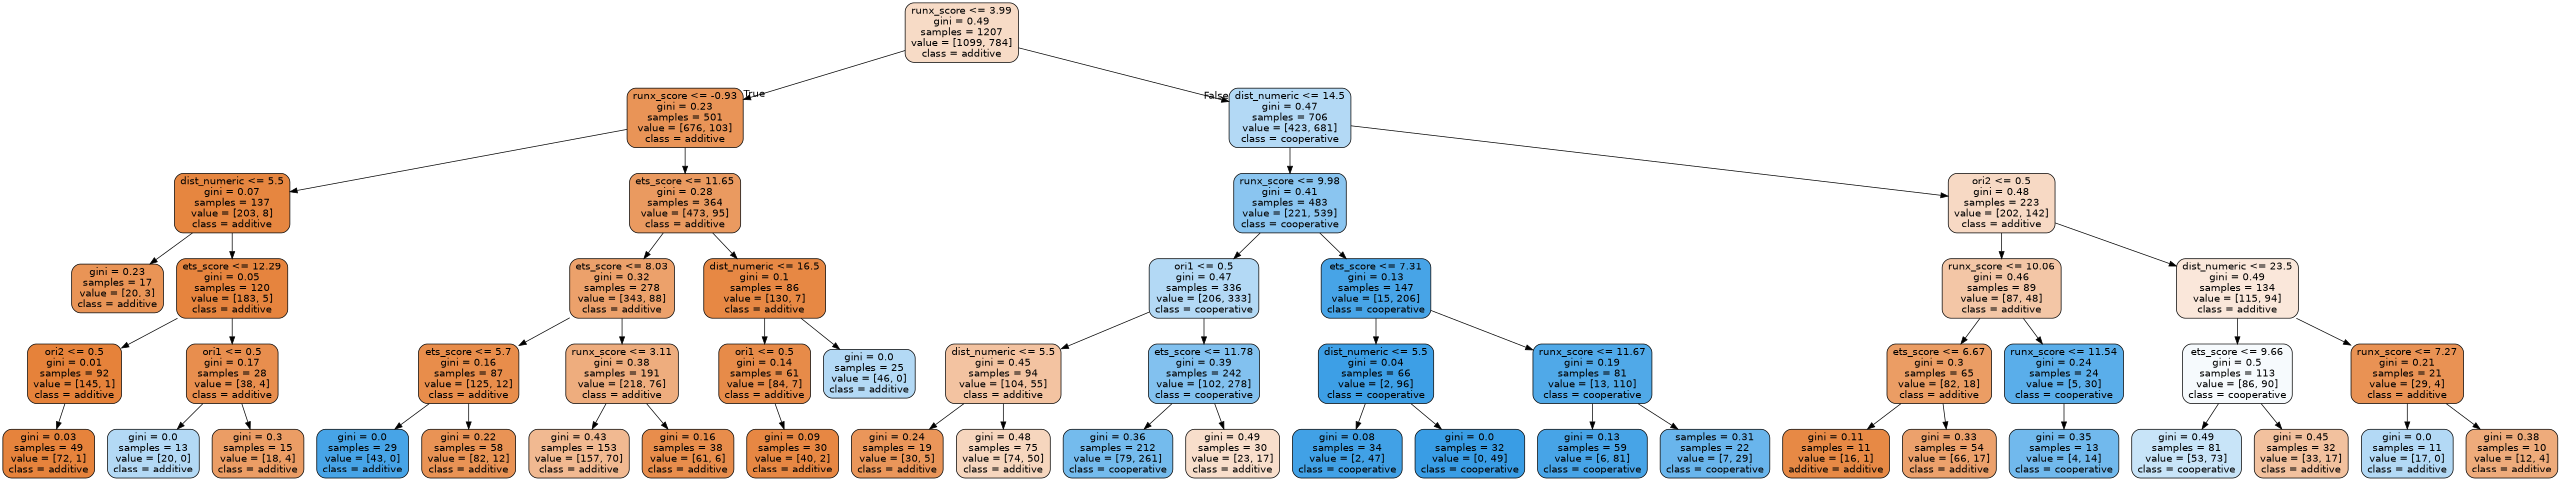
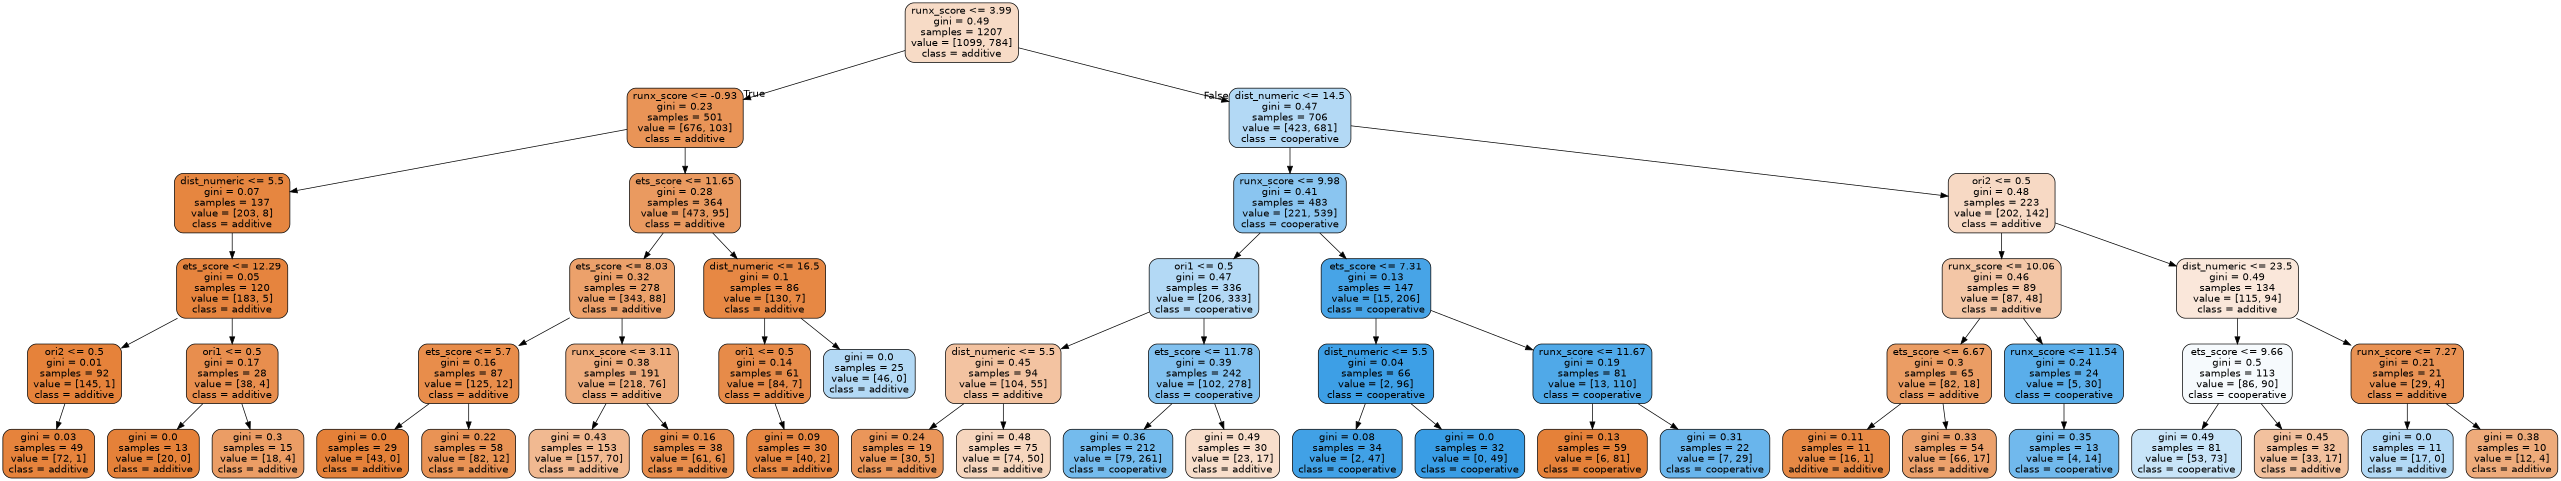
node "gini = 0.23 samples = 17 value = [20, 3] class = additive": removed
node "gini = 0.0 samples = 13 value = [20, 0] class = additive": fillcolor #399de561 -> #e58139ff
node "gini = 0.0 samples = 29 value = [43, 0] class = additive": fillcolor #399de5ec -> #e58139ff
node "gini = 0.13 samples = 59 value = [6, 81] class = cooperative": fillcolor #399de5ec -> #e58139ff
node "samples = 0.31 samples = 22 value = [7, 29] class = cooperative": label "samples = 0.31 samples = 22 value = [7, 29] class = cooperative" -> "gini = 0.31 samples = 22 value = [7, 29] class = cooperative"
